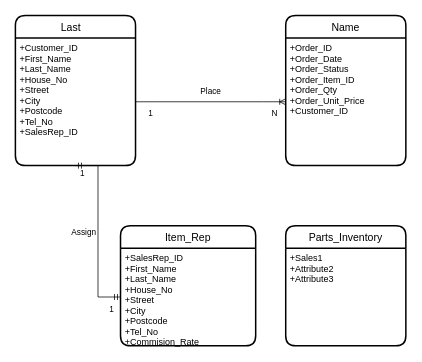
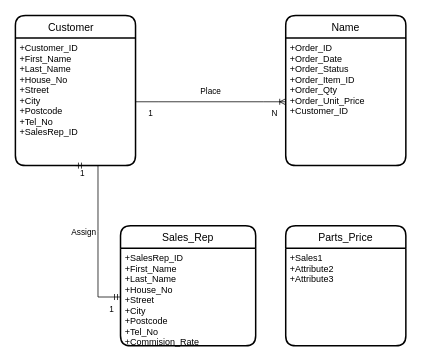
node "Last": label "Last" -> "Customer"
node "Item_Rep": label "Item_Rep" -> "Sales_Rep"
node "Parts_Inventory": label "Parts_Inventory" -> "Parts_Price"
